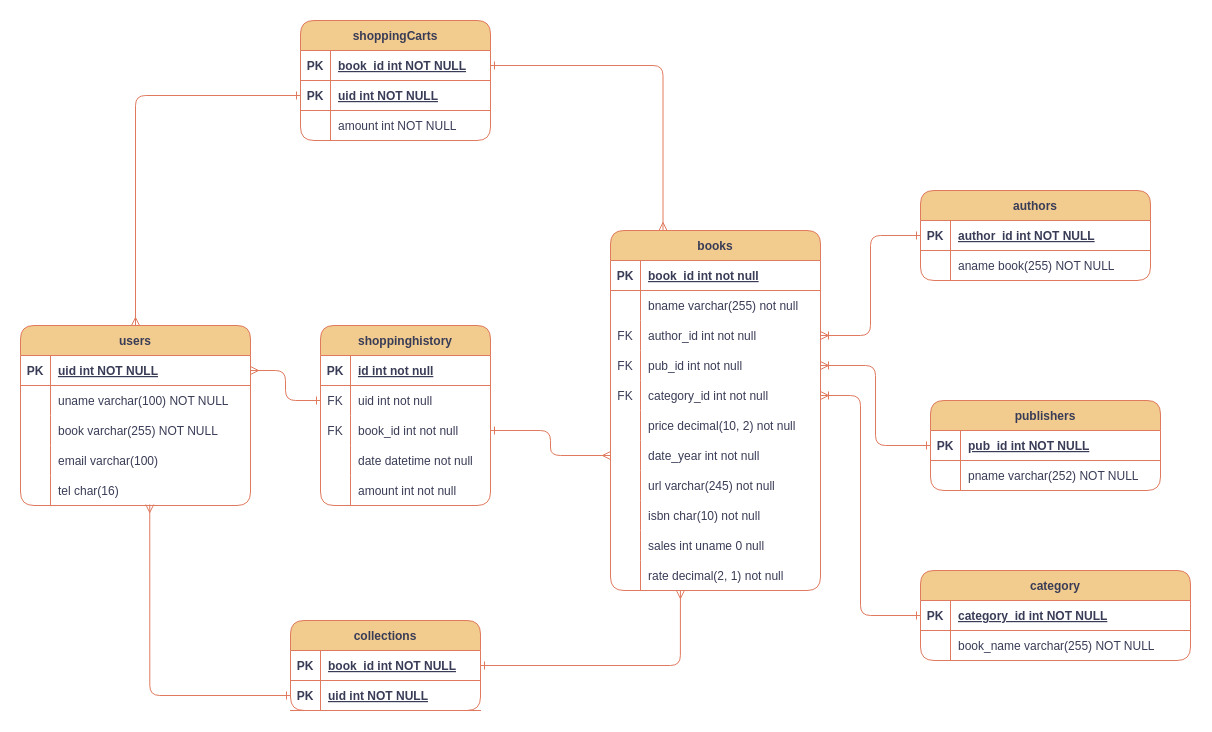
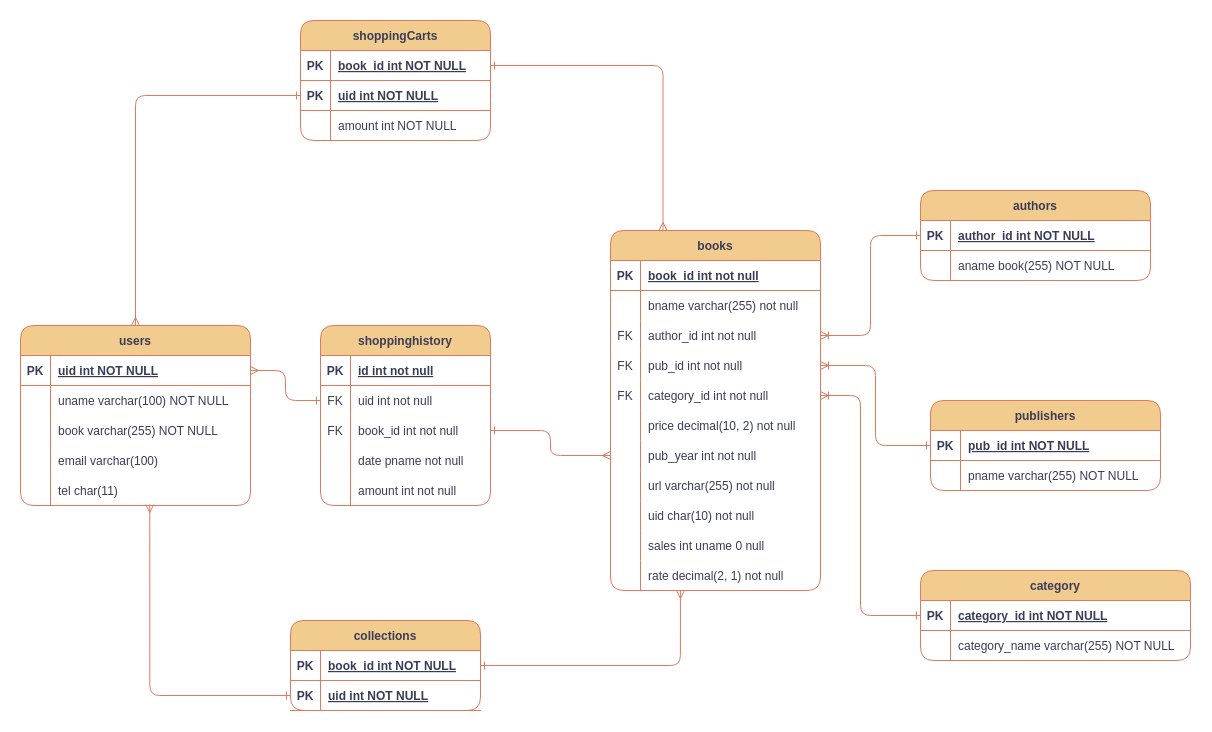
node "date_year int not null": label "date_year int not null" -> "pub_year int not null"
node "date datetime not null": label "date datetime not null" -> "date pname not null"
node "pname varchar(252) NOT NULL": label "pname varchar(252) NOT NULL" -> "pname varchar(255) NOT NULL"
node "url varchar(245) not null": label "url varchar(245) not null" -> "url varchar(255) not null"
node "tel char(16)": label "tel char(16)" -> "tel char(11)"
node "isbn char(10) not null": label "isbn char(10) not null" -> "uid char(10) not null"
node "book_name varchar(255) NOT NULL": label "book_name varchar(255) NOT NULL" -> "category_name varchar(255) NOT NULL"
